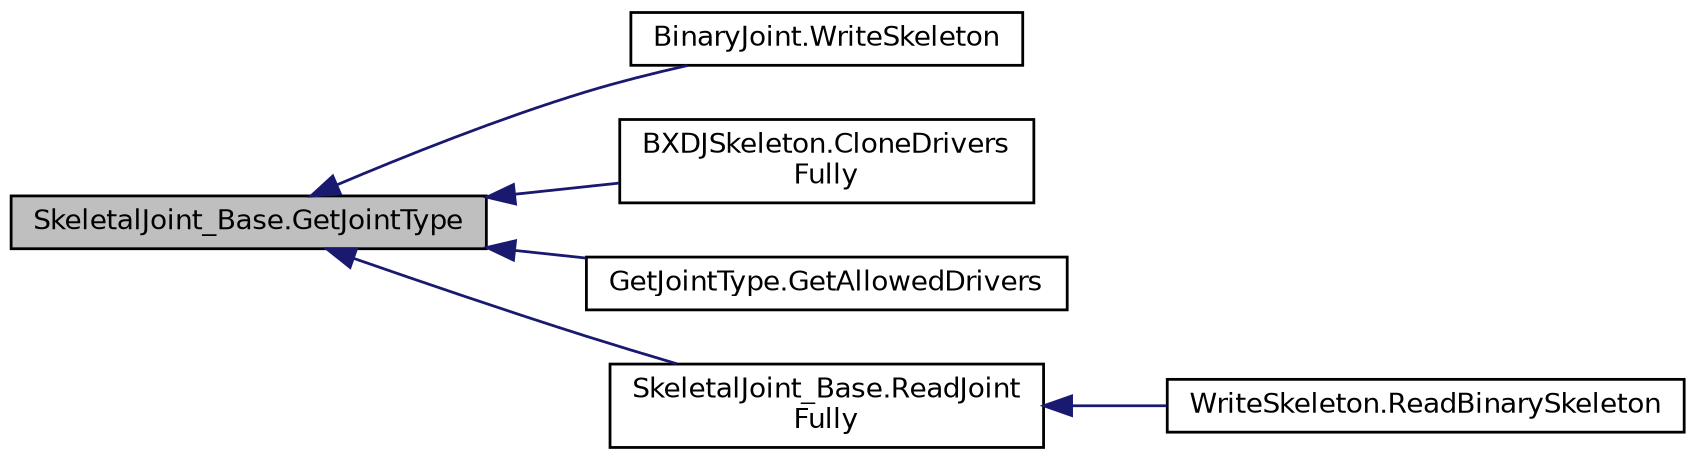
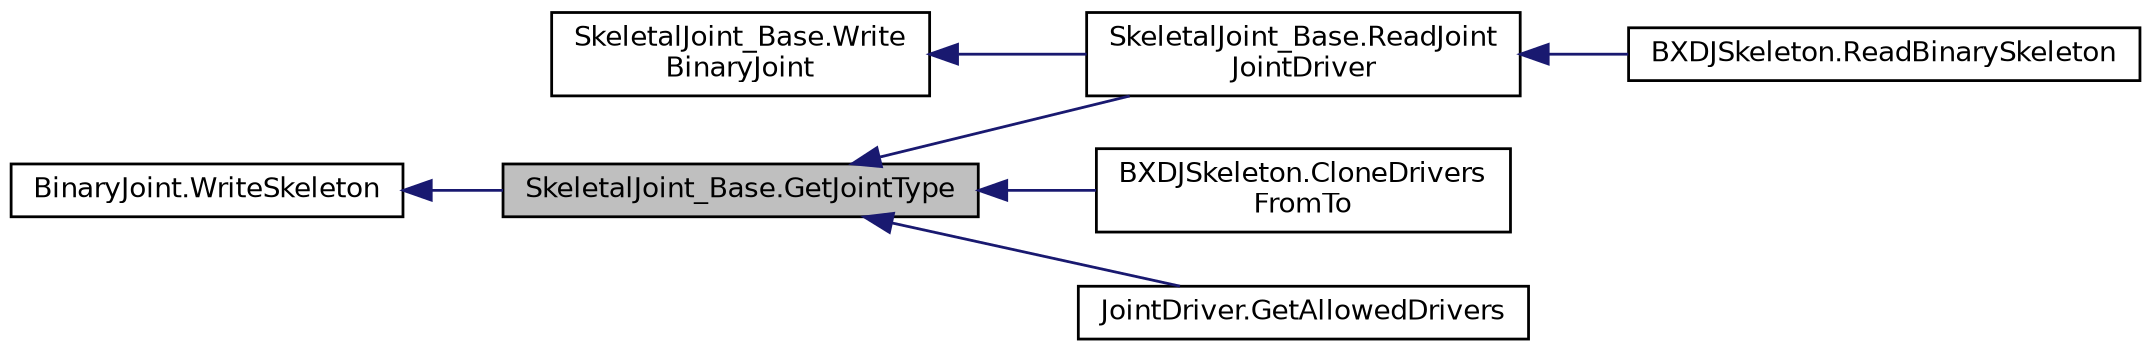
node "SkeletalJoint_Base.Write BinaryJoint": added
edge "BinaryJoint.WriteSkeleton" -> "SkeletalJoint_Base.GetJointType": reversed
node "BXDJSkeleton.CloneDrivers Fully": label "BXDJSkeleton.CloneDrivers Fully" -> "BXDJSkeleton.CloneDrivers FromTo"
node "GetJointType.GetAllowedDrivers": label "GetJointType.GetAllowedDrivers" -> "JointDriver.GetAllowedDrivers"
node "SkeletalJoint_Base.ReadJoint Fully": label "SkeletalJoint_Base.ReadJoint Fully" -> "SkeletalJoint_Base.ReadJoint JointDriver"
node "WriteSkeleton.ReadBinarySkeleton": label "WriteSkeleton.ReadBinarySkeleton" -> "BXDJSkeleton.ReadBinarySkeleton"
